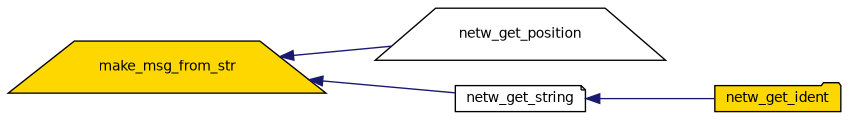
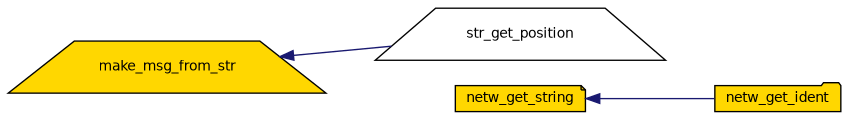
node "netw_get_position": label "netw_get_position" -> "str_get_position"
edge "netw_get_string" -> "make_msg_from_str": removed
node "netw_get_string": fillcolor white -> gold
